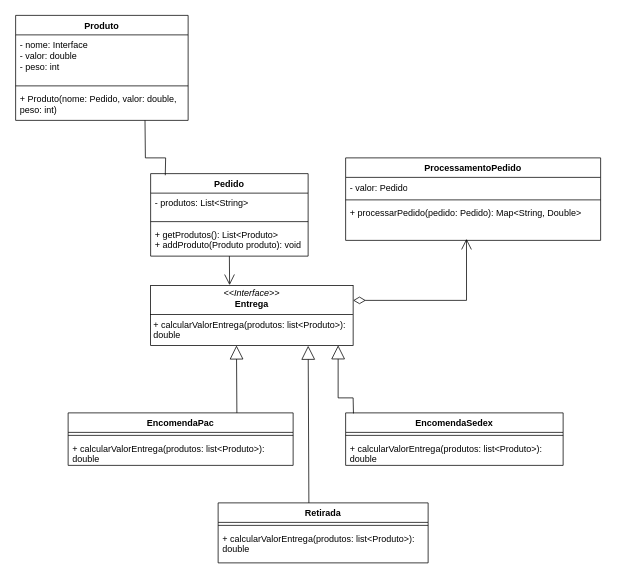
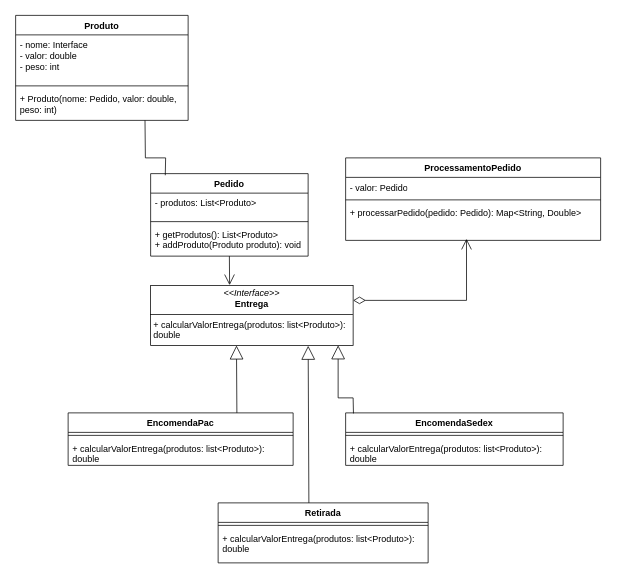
node "- produtos: List<String>": label "- produtos: List<String>" -> "- produtos: List<Produto>"
